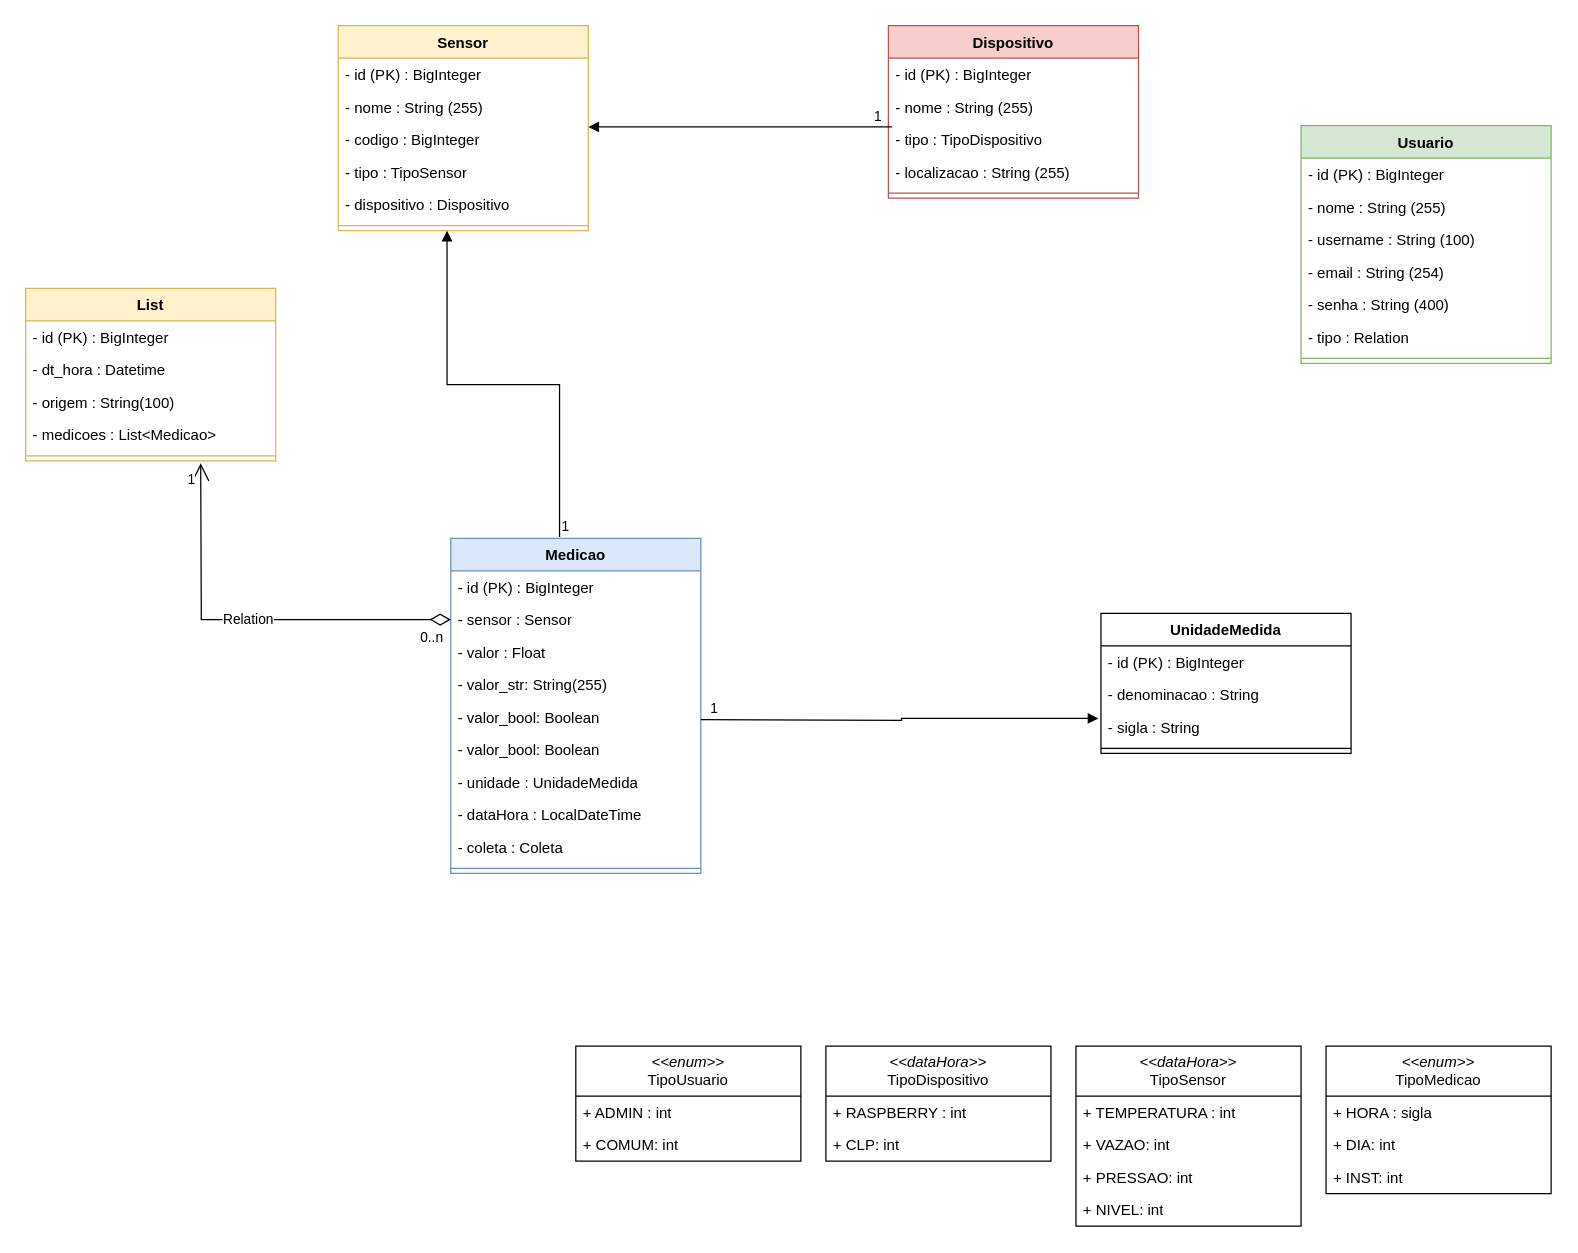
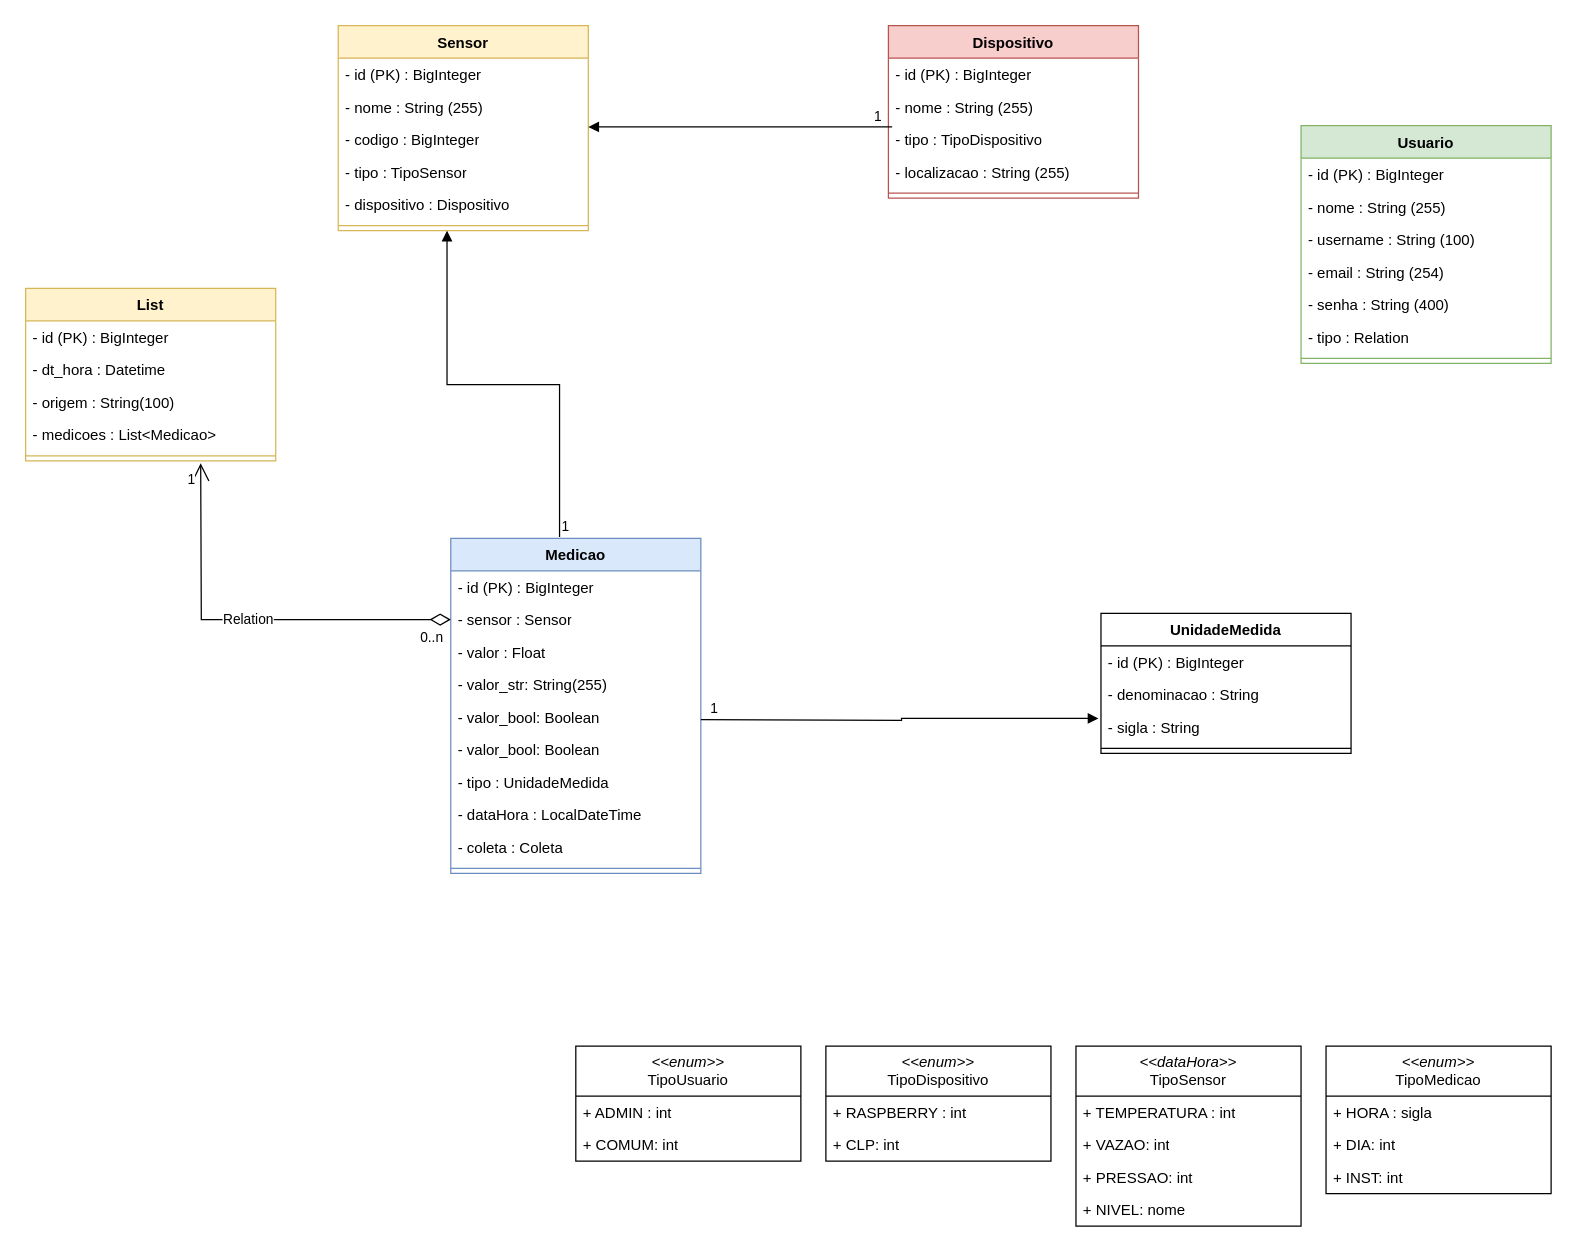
node "- unidade : UnidadeMedida": label "- unidade : UnidadeMedida" -> "- tipo : UnidadeMedida"
node "<<dataHora>> TipoDispositivo": label "<<dataHora>> TipoDispositivo" -> "<<enum>> TipoDispositivo"
node "+ NIVEL: int": label "+ NIVEL: int" -> "+ NIVEL: nome"
